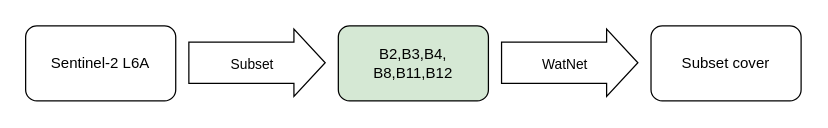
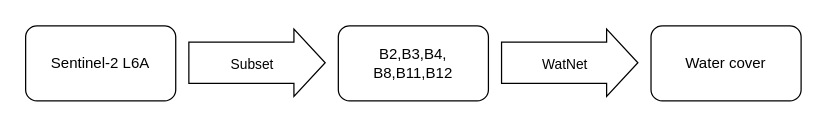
node "B2,B3,B4, B8,B11,B12": fillcolor #d5e8d4 -> #ffffff
node "Subset cover": label "Subset cover" -> "Water cover"
